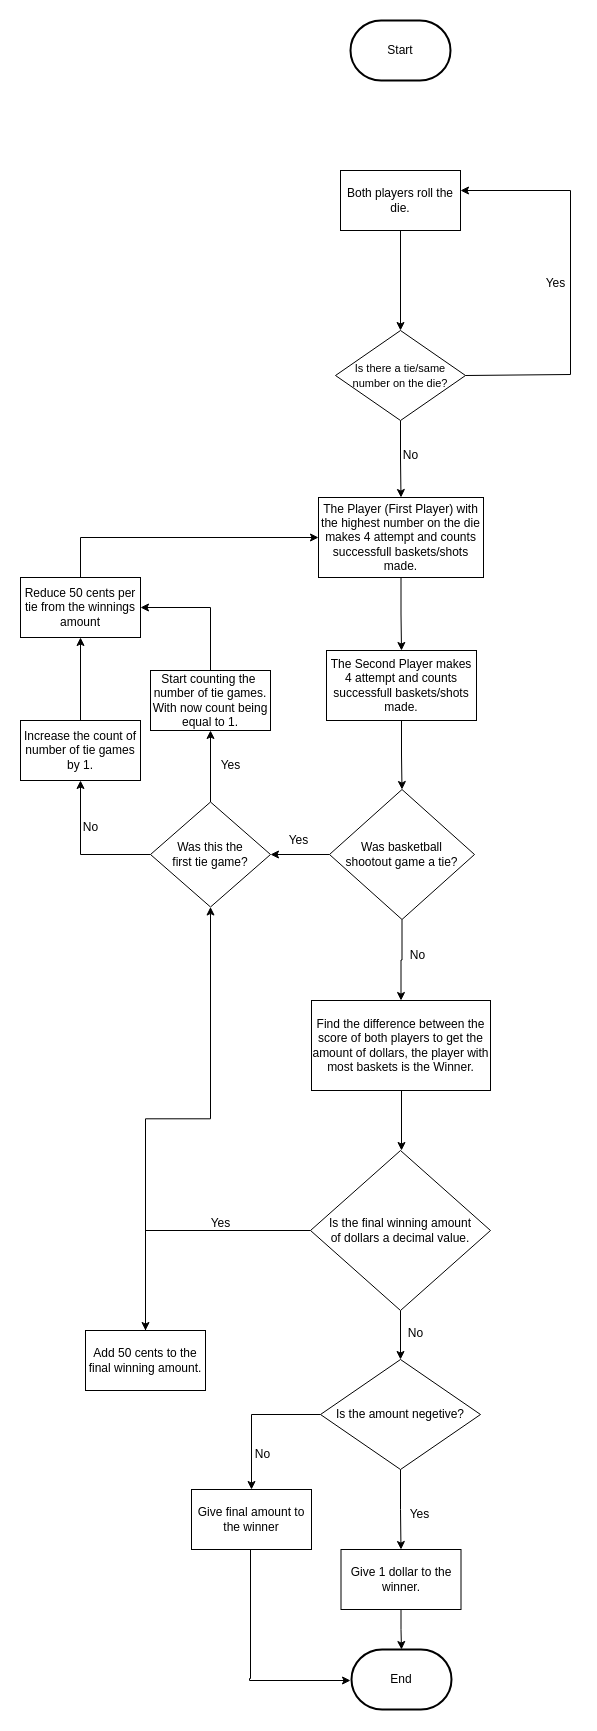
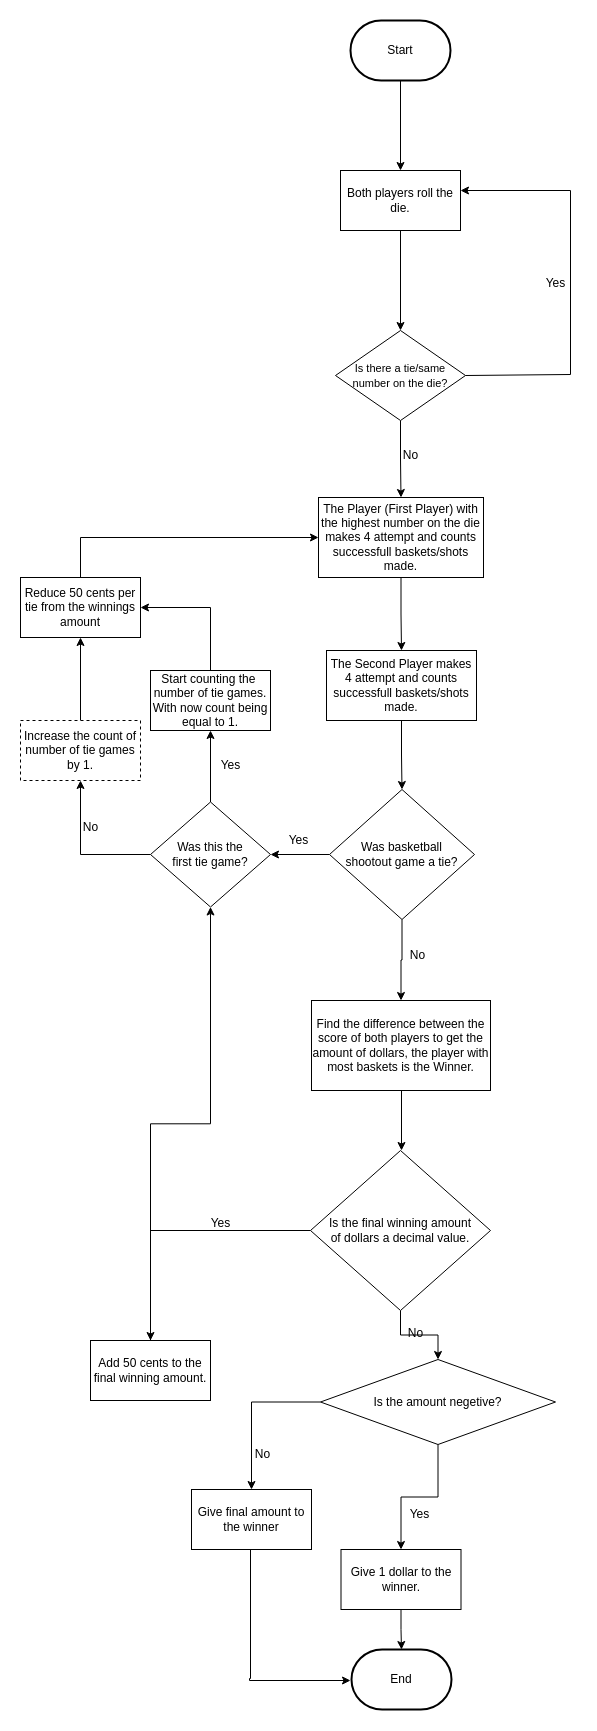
edge "Start" -> "Both players roll the die.": added
node "Increase the count of number of tie games by 1.": style solid -> dashed
node "Add 50 cents to the final winning amount.": moved (146, 1361) -> (151, 1371)
node "Is the amount negetive?": size 160x110 -> 235x85
